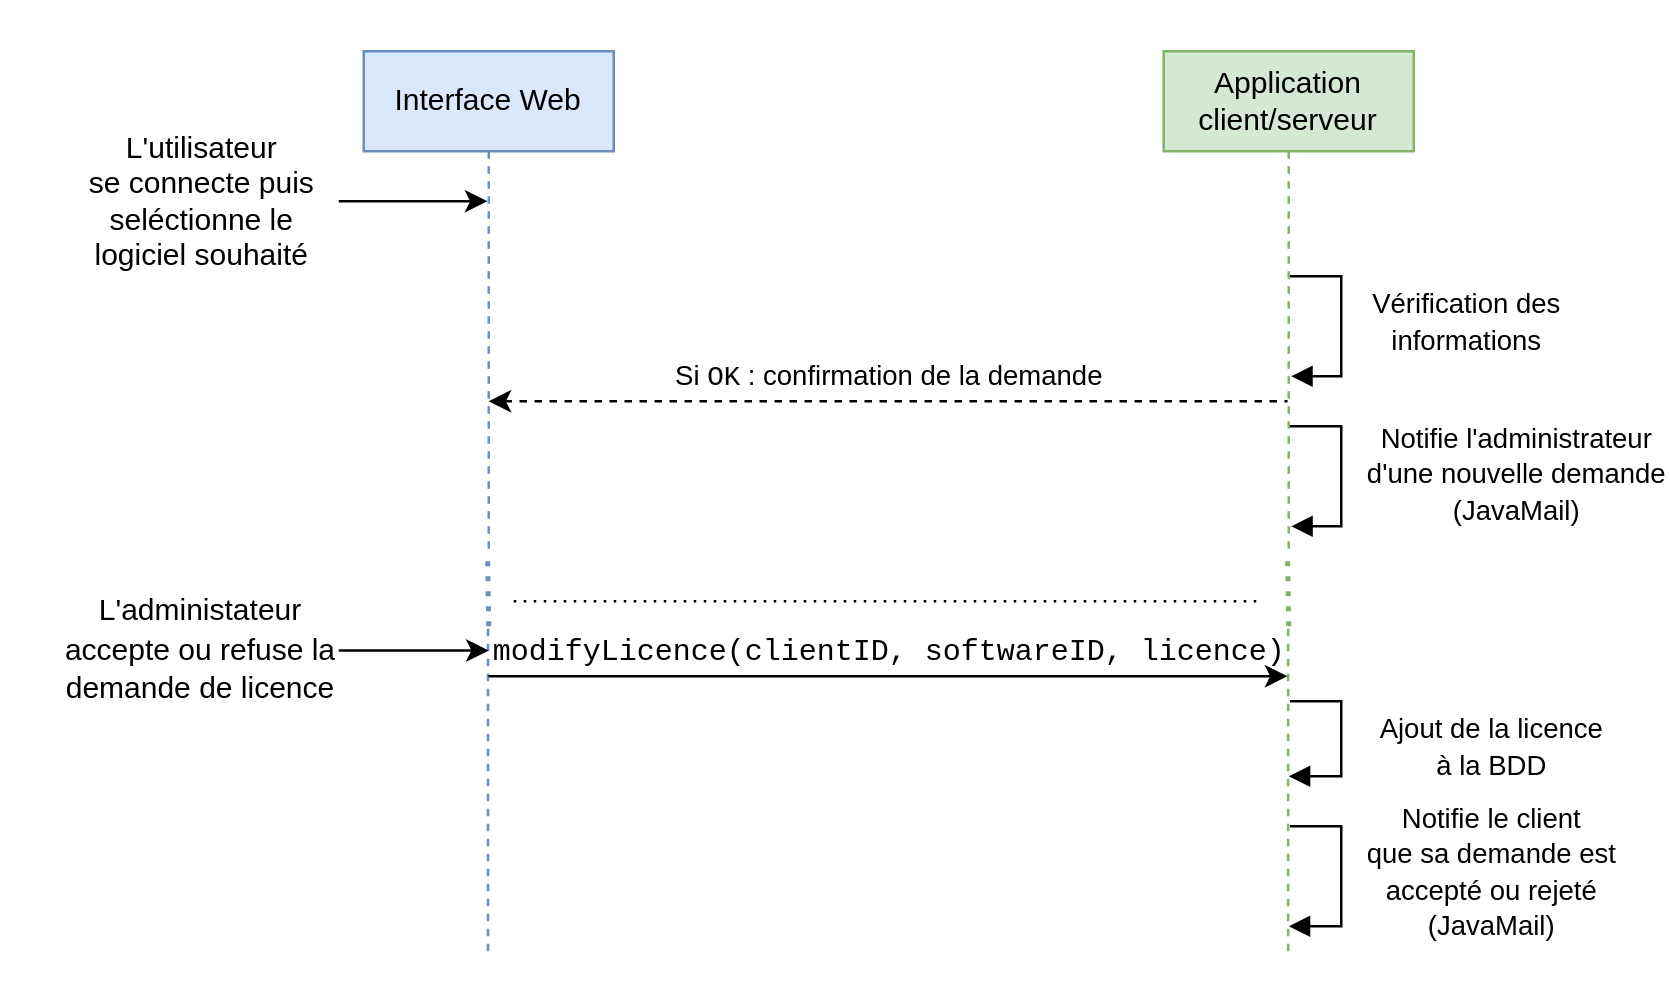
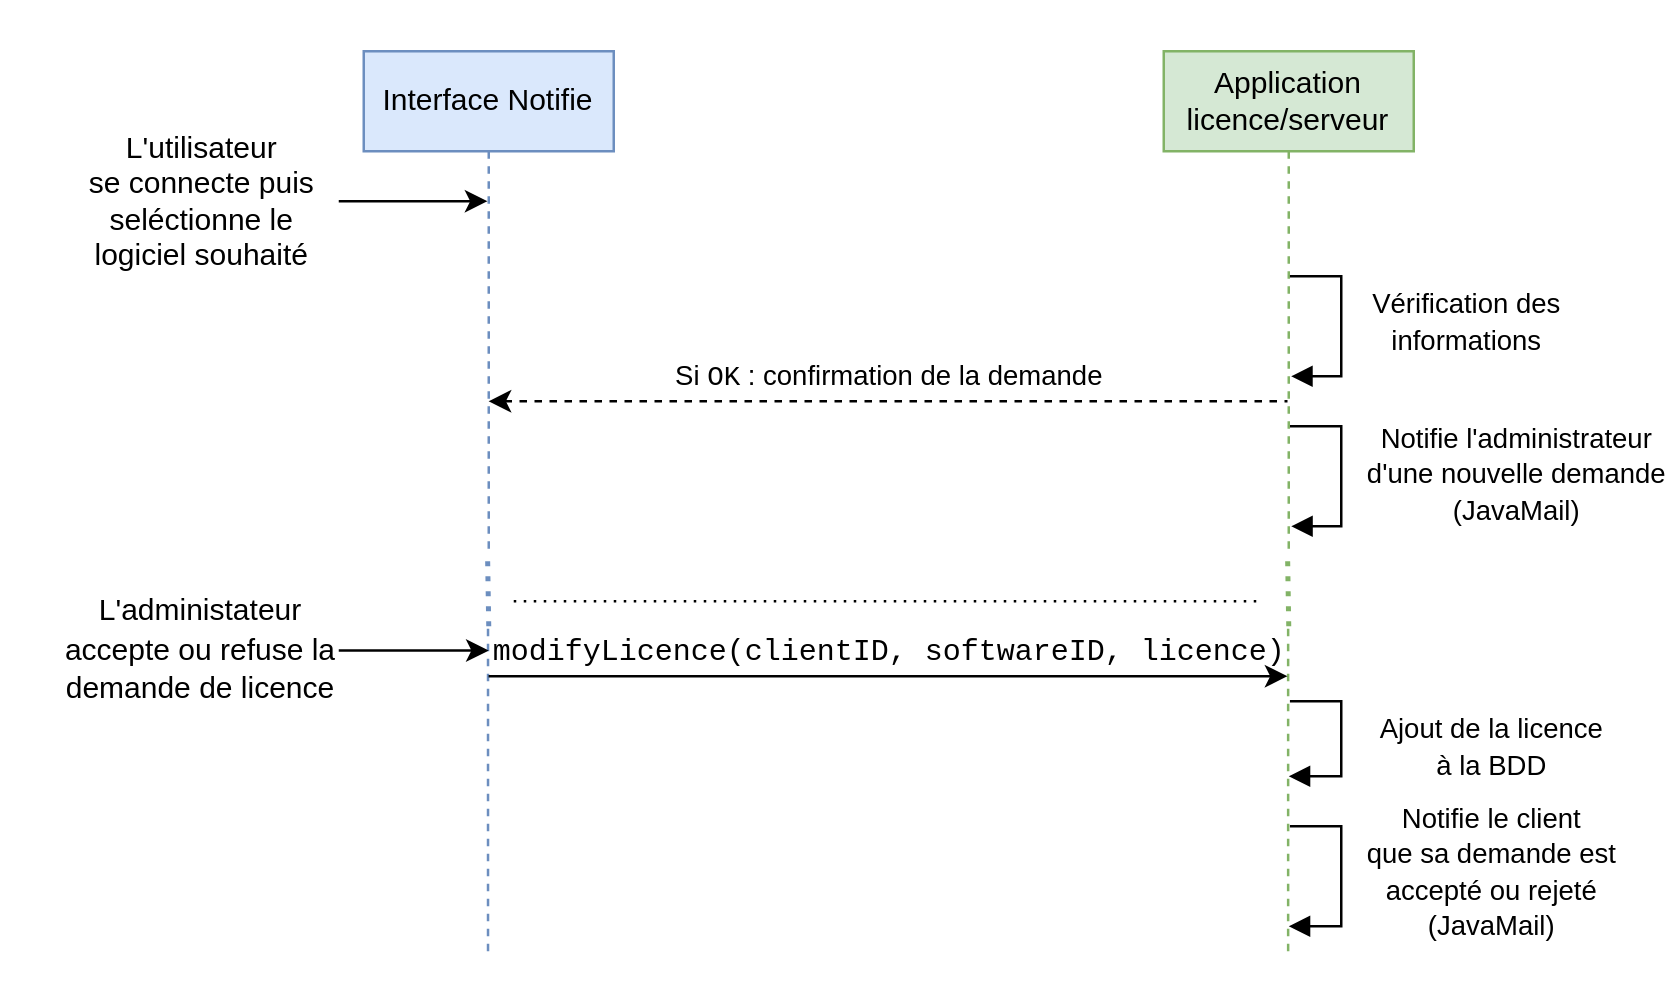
node "Interface Web": label "Interface Web" -> "Interface Notifie"
node "Application client/serveur": label "Application client/serveur" -> "Application licence/serveur"
